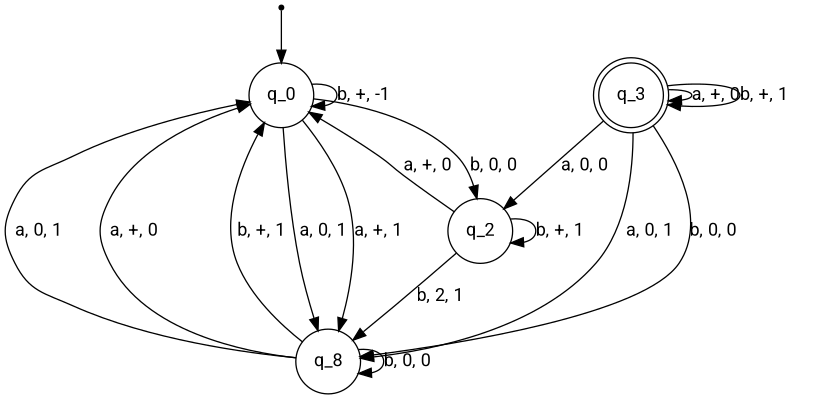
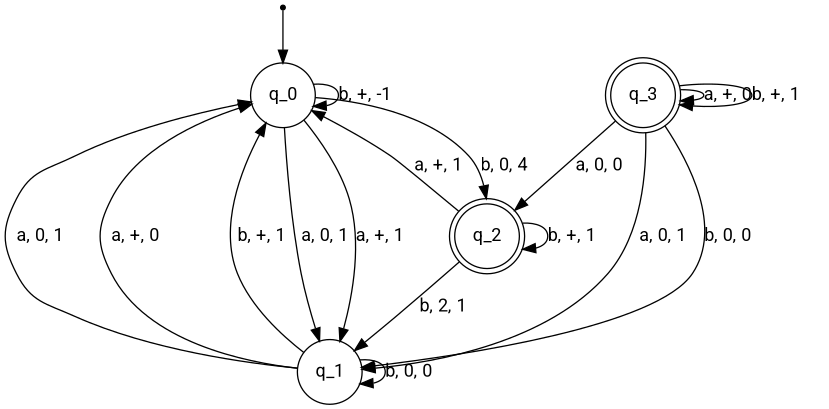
edge "q_2" -> "q_0": label "a, +, 0" -> "a, +, 1"
edge "q_0" -> "q_2": label "b, 0, 0" -> "b, 0, 4"
node "q_2": shape circle -> doublecircle
node "q_8": label "q_8" -> "q_1"
